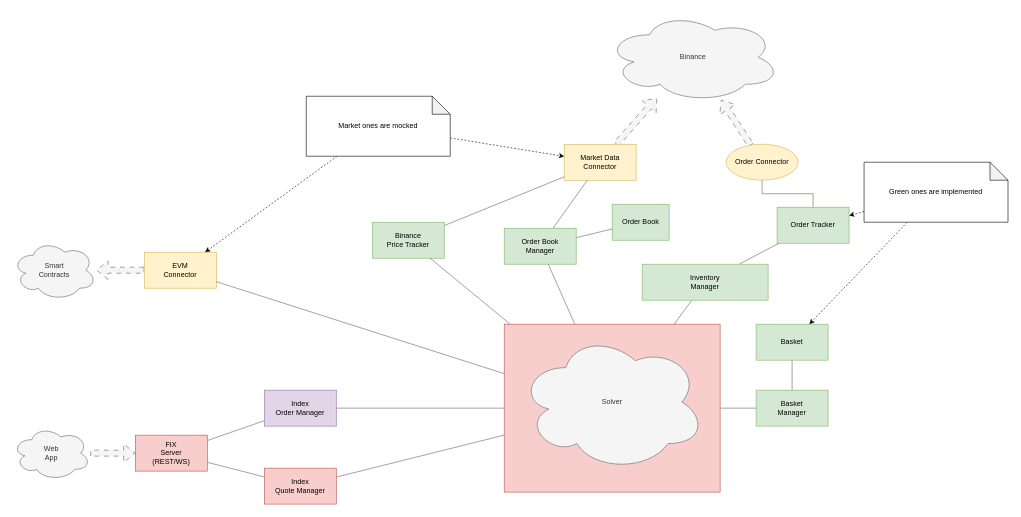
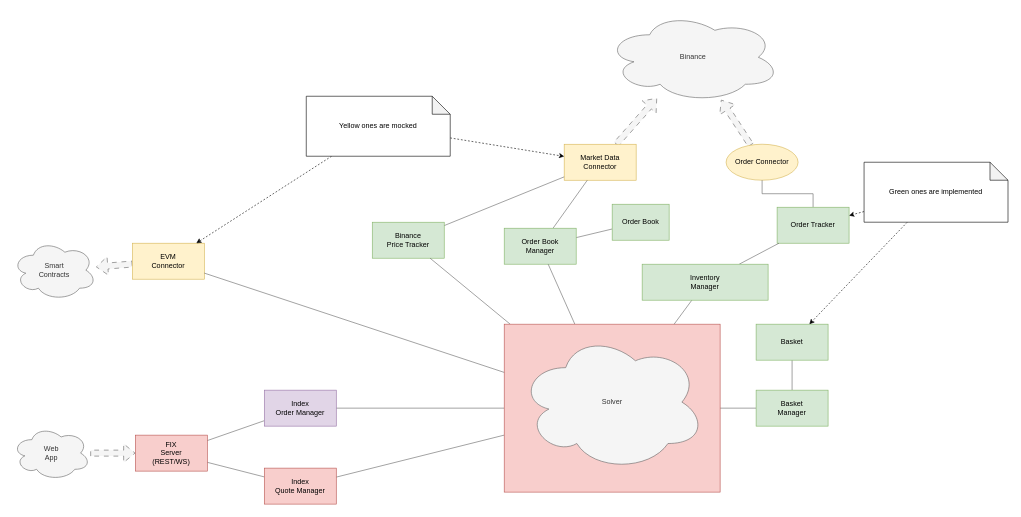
node "Market ones are mocked": label "Market ones are mocked" -> "Yellow ones are mocked"
node "EVM Connector": moved (180, 270) -> (168, 261)
